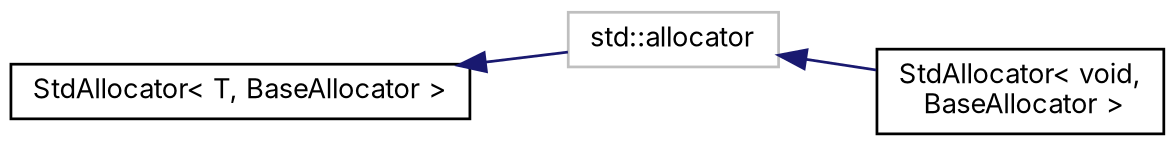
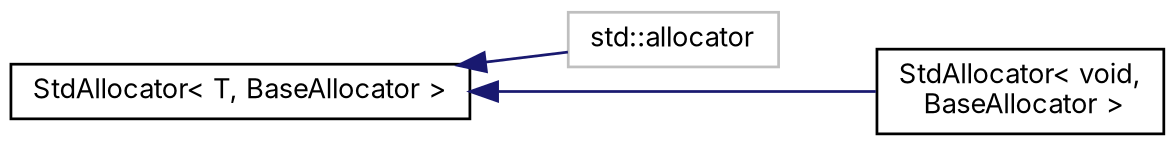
edge "StdAllocator< void, BaseAllocator >" -> "std::allocator": now "StdAllocator< void, BaseAllocator >" -> "StdAllocator< T, BaseAllocator >"
